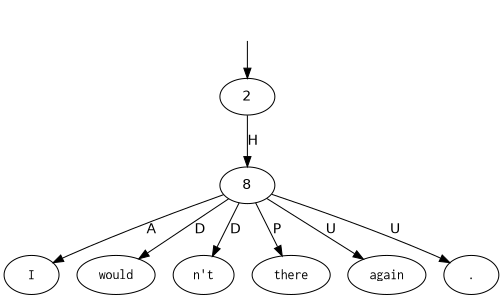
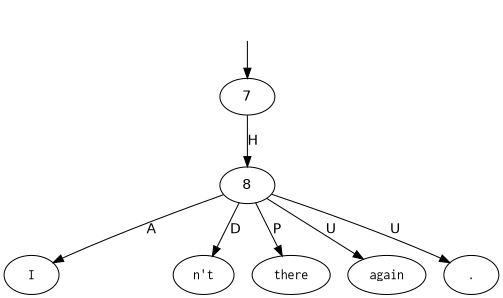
node "2": label "2" -> "7"
node "would": removed
